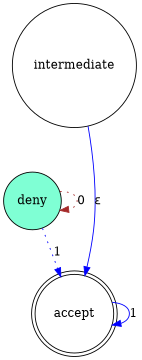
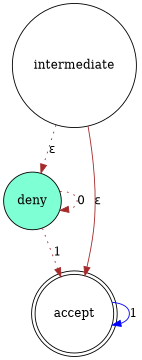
edge "intermediate" -> "deny": added, label "ε"
edge "intermediate" -> "accept": color blue -> brown
edge "deny" -> "accept": color blue -> brown
